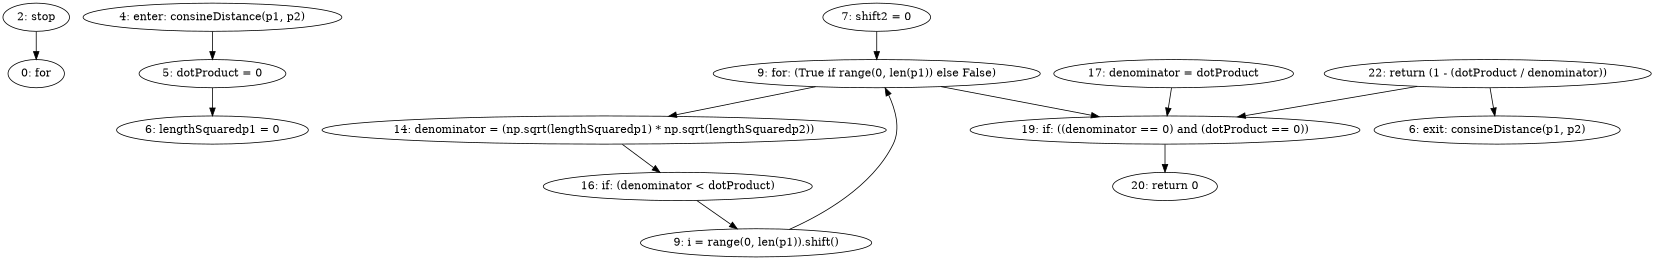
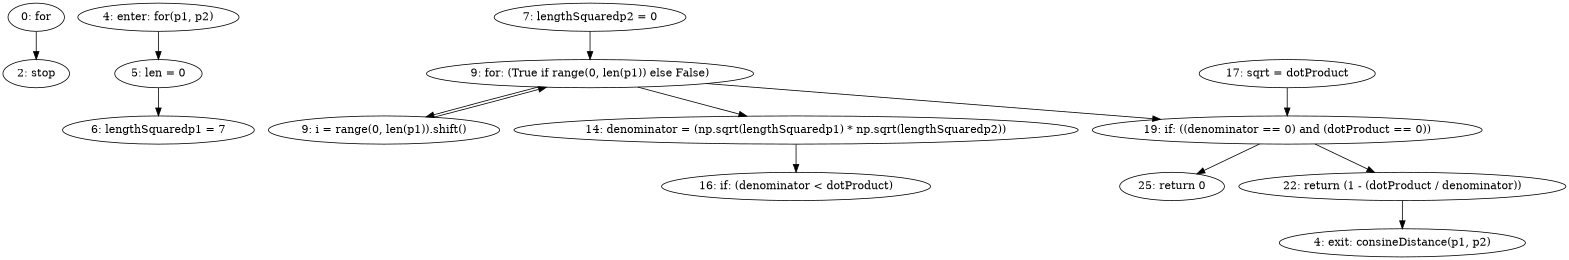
node "4: enter: consineDistance(p1, p2)": label "4: enter: consineDistance(p1, p2)" -> "4: enter: for(p1, p2)"
node "7: shift2 = 0": label "7: shift2 = 0" -> "7: lengthSquaredp2 = 0"
edge "2: stop" -> "0: for": reversed
node "5: dotProduct = 0": label "5: dotProduct = 0" -> "5: len = 0"
node "17: denominator = dotProduct": label "17: denominator = dotProduct" -> "17: sqrt = dotProduct"
edge "22: return (1 - (dotProduct / denominator))" -> "19: if: ((denominator == 0) and (dotProduct == 0))": reversed
node "6: lengthSquaredp1 = 0": label "6: lengthSquaredp1 = 0" -> "6: lengthSquaredp1 = 7"
node "6: exit: consineDistance(p1, p2)": label "6: exit: consineDistance(p1, p2)" -> "4: exit: consineDistance(p1, p2)"
node "20: return 0": label "20: return 0" -> "25: return 0"
edge "16: if: (denominator < dotProduct)" -> "9: i = range(0, len(p1)).shift()": now "9: for: (True if range(0, len(p1)) else False)" -> "9: i = range(0, len(p1)).shift()"
